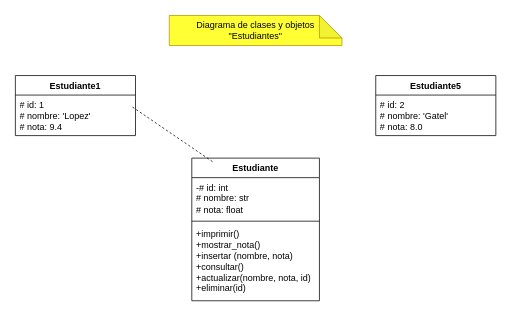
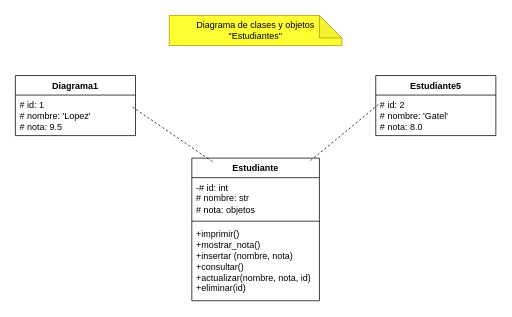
node "Estudiante1": label "Estudiante1" -> "Diagrama1"
node "# id: 1 # nombre: 'Lopez' # nota: 9.4": label "# id: 1 # nombre: 'Lopez' # nota: 9.4" -> "# id: 1 # nombre: 'Lopez' # nota: 9.5"
edge "# id: 2 # nombre: 'Gatel' # nota: 8.0" -- "Estudiante": added
node "-# id: int # nombre: str # nota: float": label "-# id: int # nombre: str # nota: float" -> "-# id: int # nombre: str # nota: objetos"
